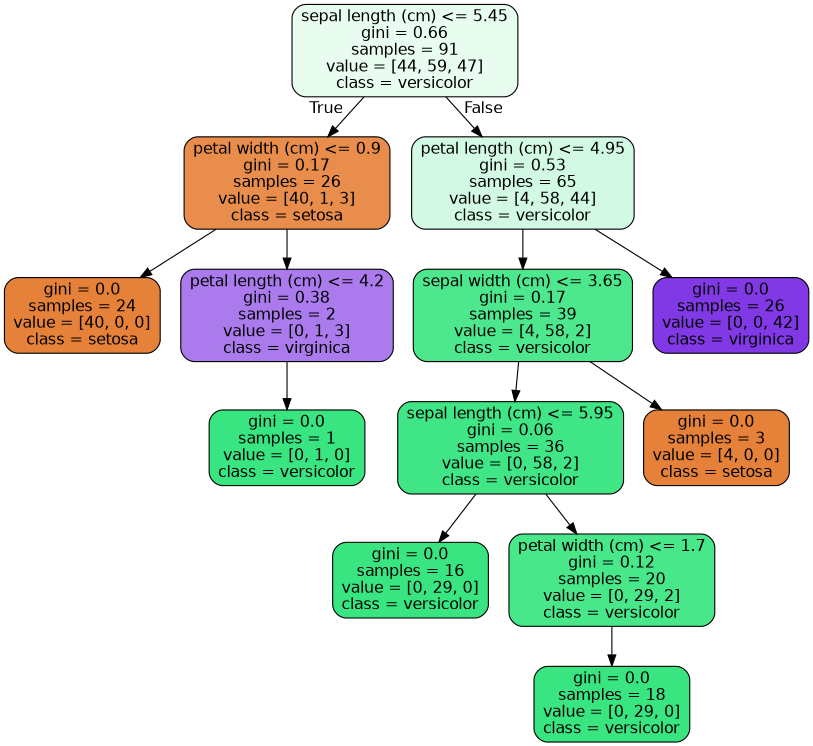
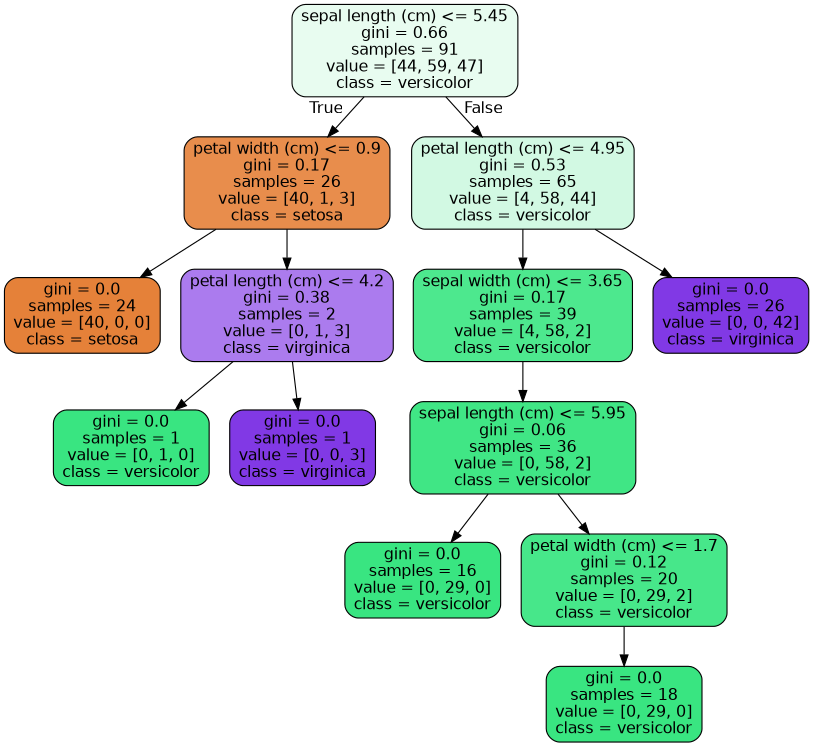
node "gini = 0.0 samples = 1 value = [0, 0, 3] class = virginica": added
node "gini = 0.0 samples = 3 value = [4, 0, 0] class = setosa": removed
